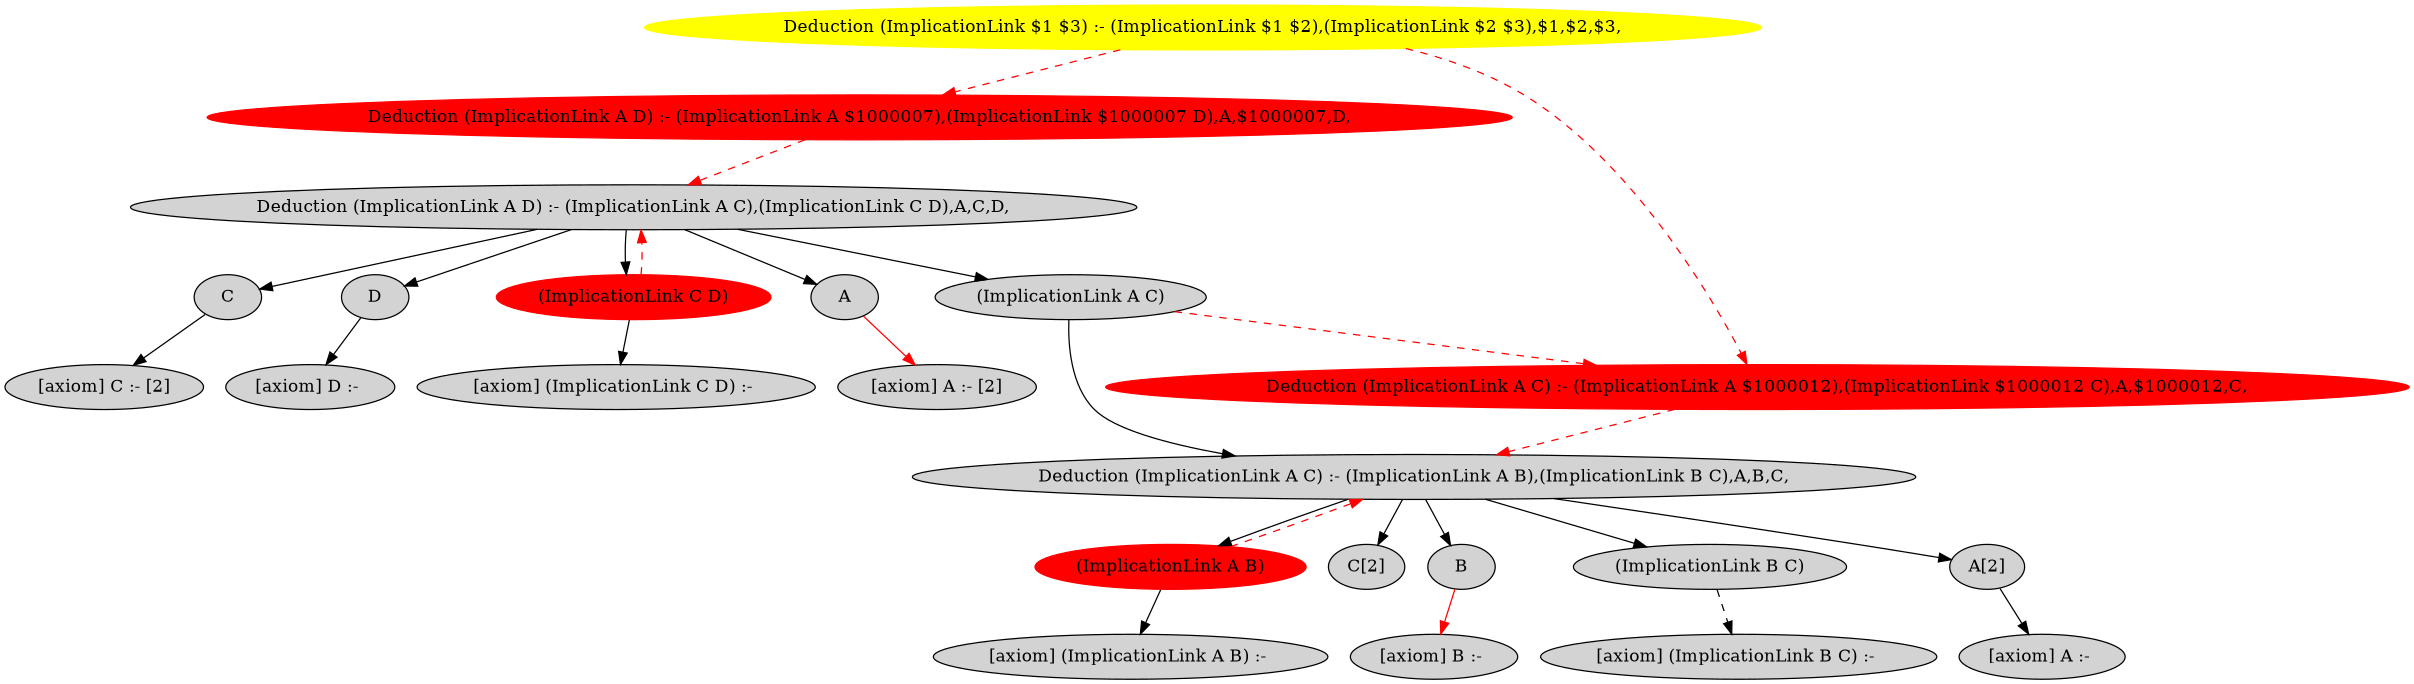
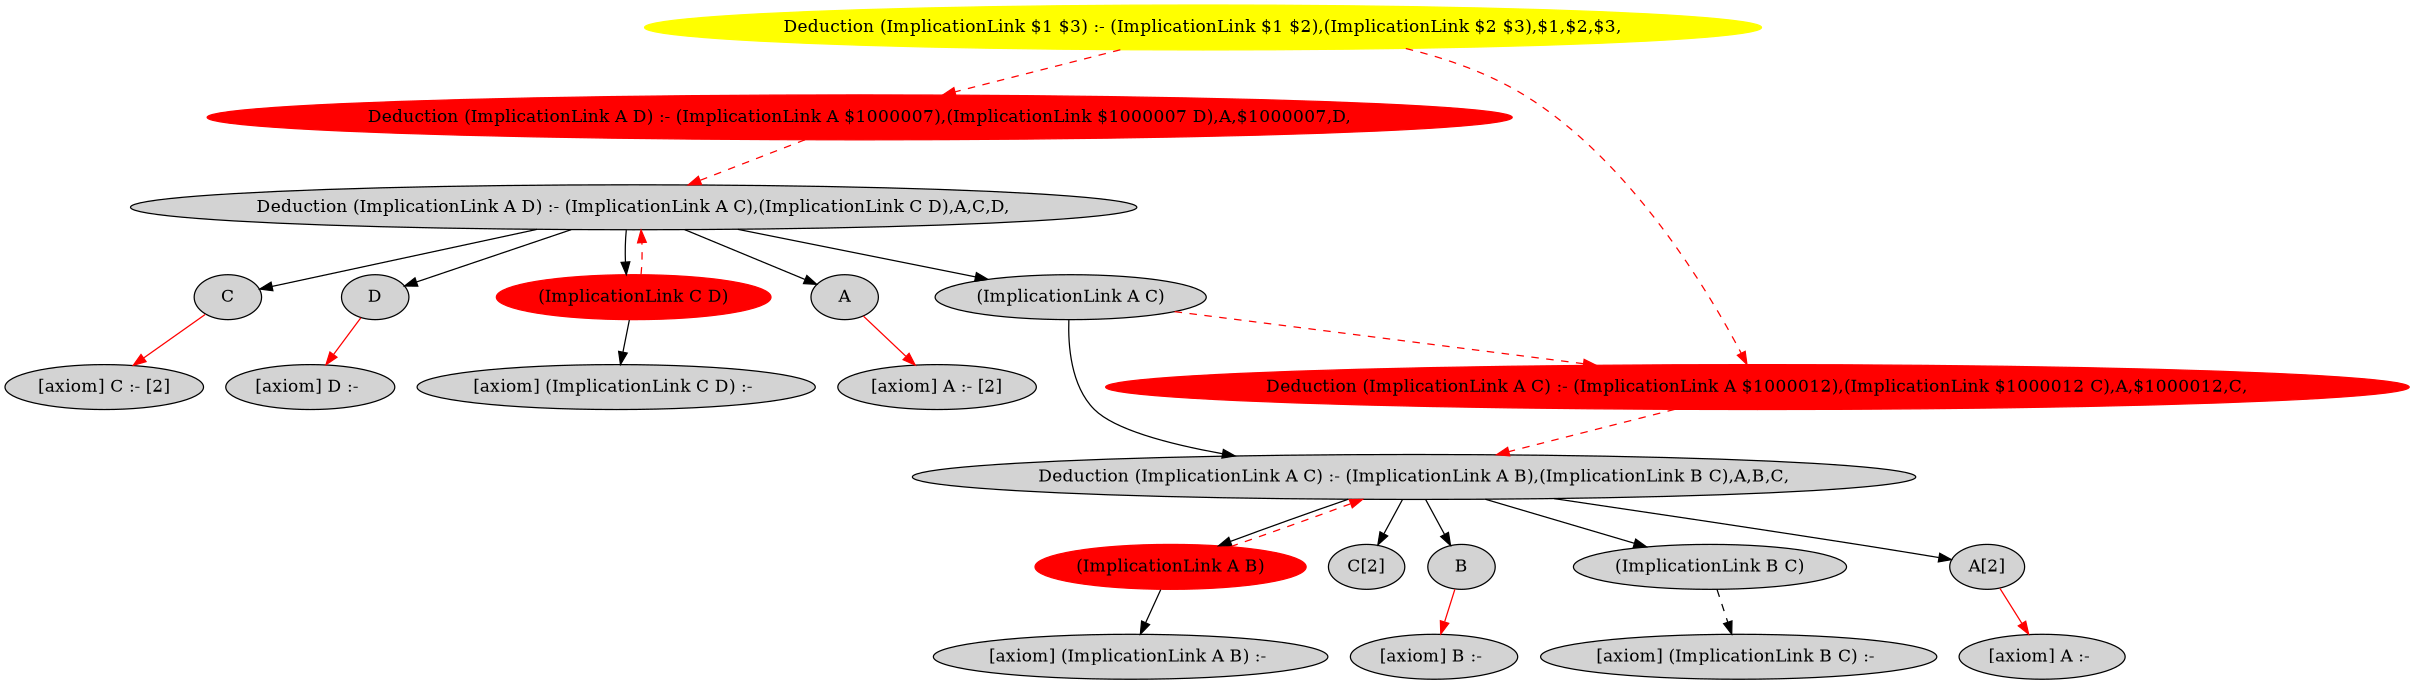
edge "C" -> "[axiom] C :- [2]": color black -> red
edge "D" -> "[axiom] D :-": color black -> red
edge "A[2]" -> "[axiom] A :-": color black -> red
